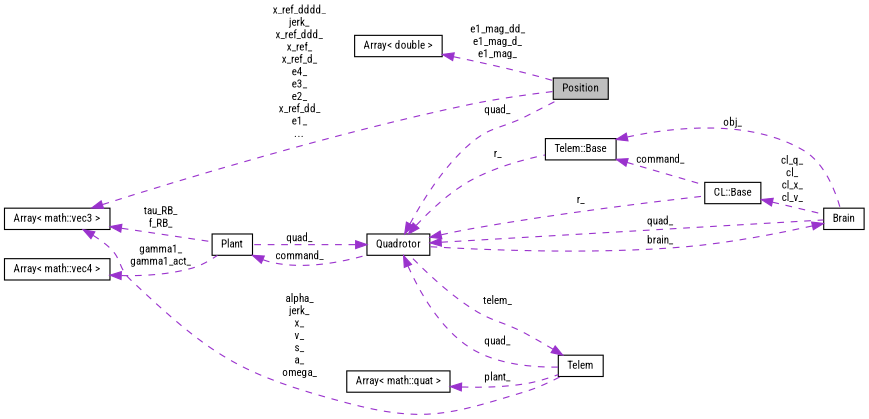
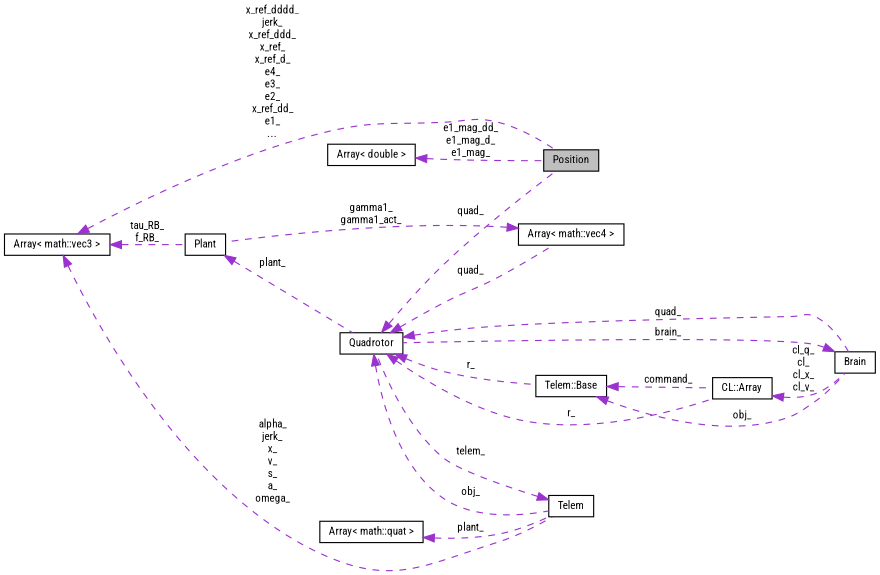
node "CL::Base": label "CL::Base" -> "CL::Array"
edge "Plant" -> "Quadrotor": now "Array< math::vec4 >" -> "Quadrotor"
edge "Quadrotor" -> "Plant": label "command_" -> "plant_"
edge "Telem" -> "Quadrotor": label "quad_" -> "obj_"
